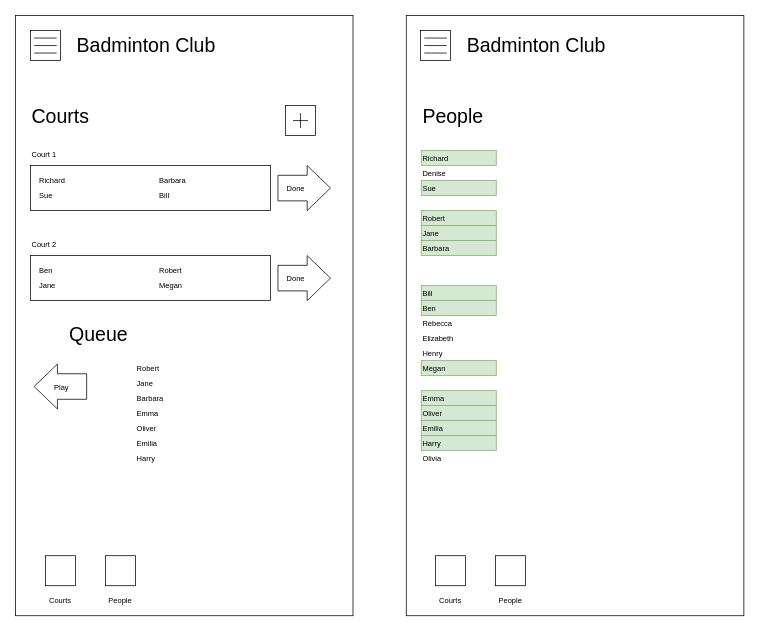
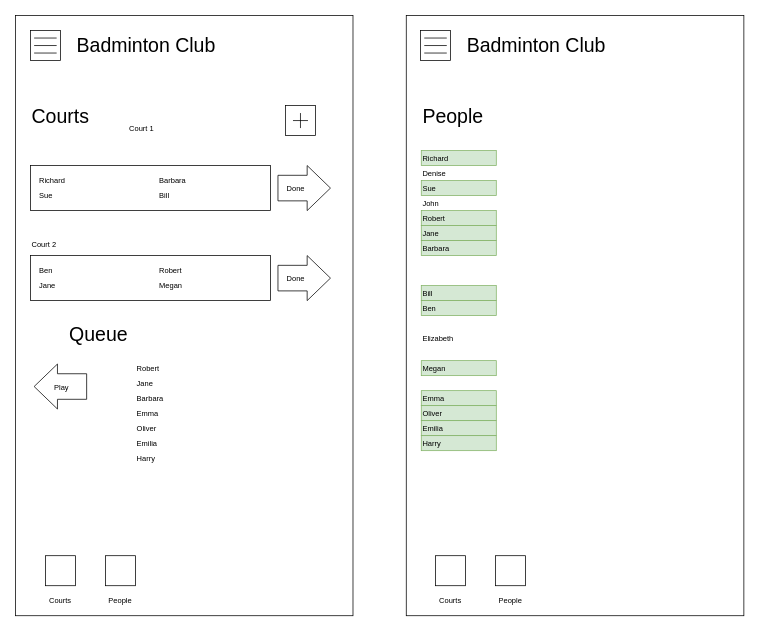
node "Court 1": moved (75, 154) -> (173, 128)
node "John": added
node "Rebecca": removed
node "Henry": removed
node "Olivia": removed
